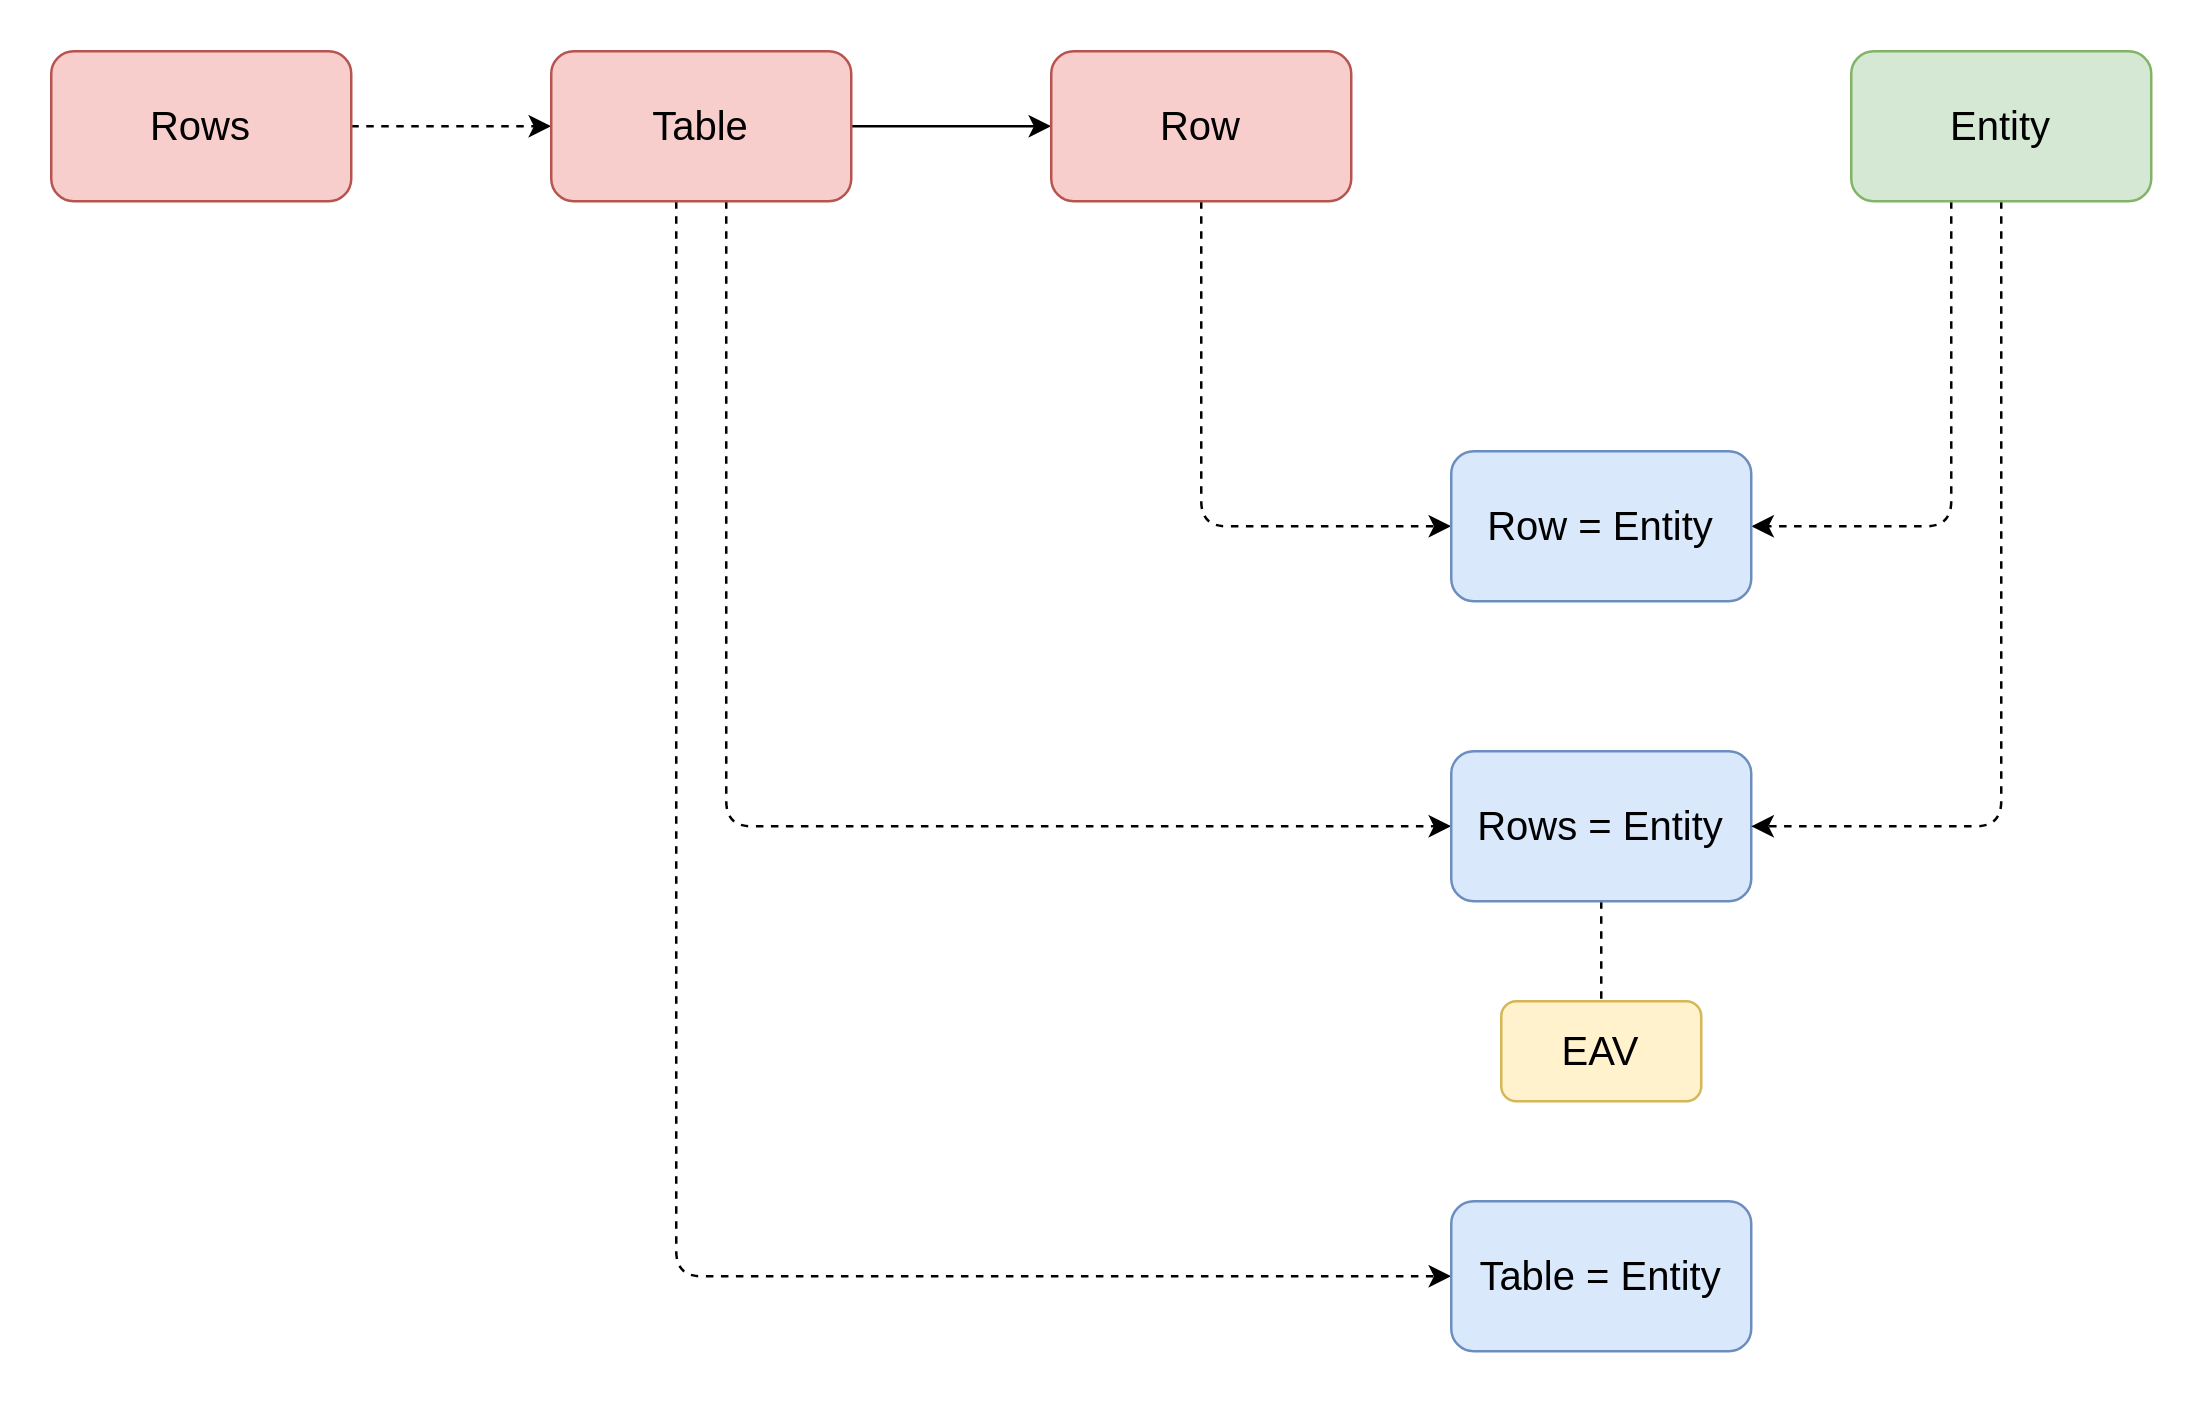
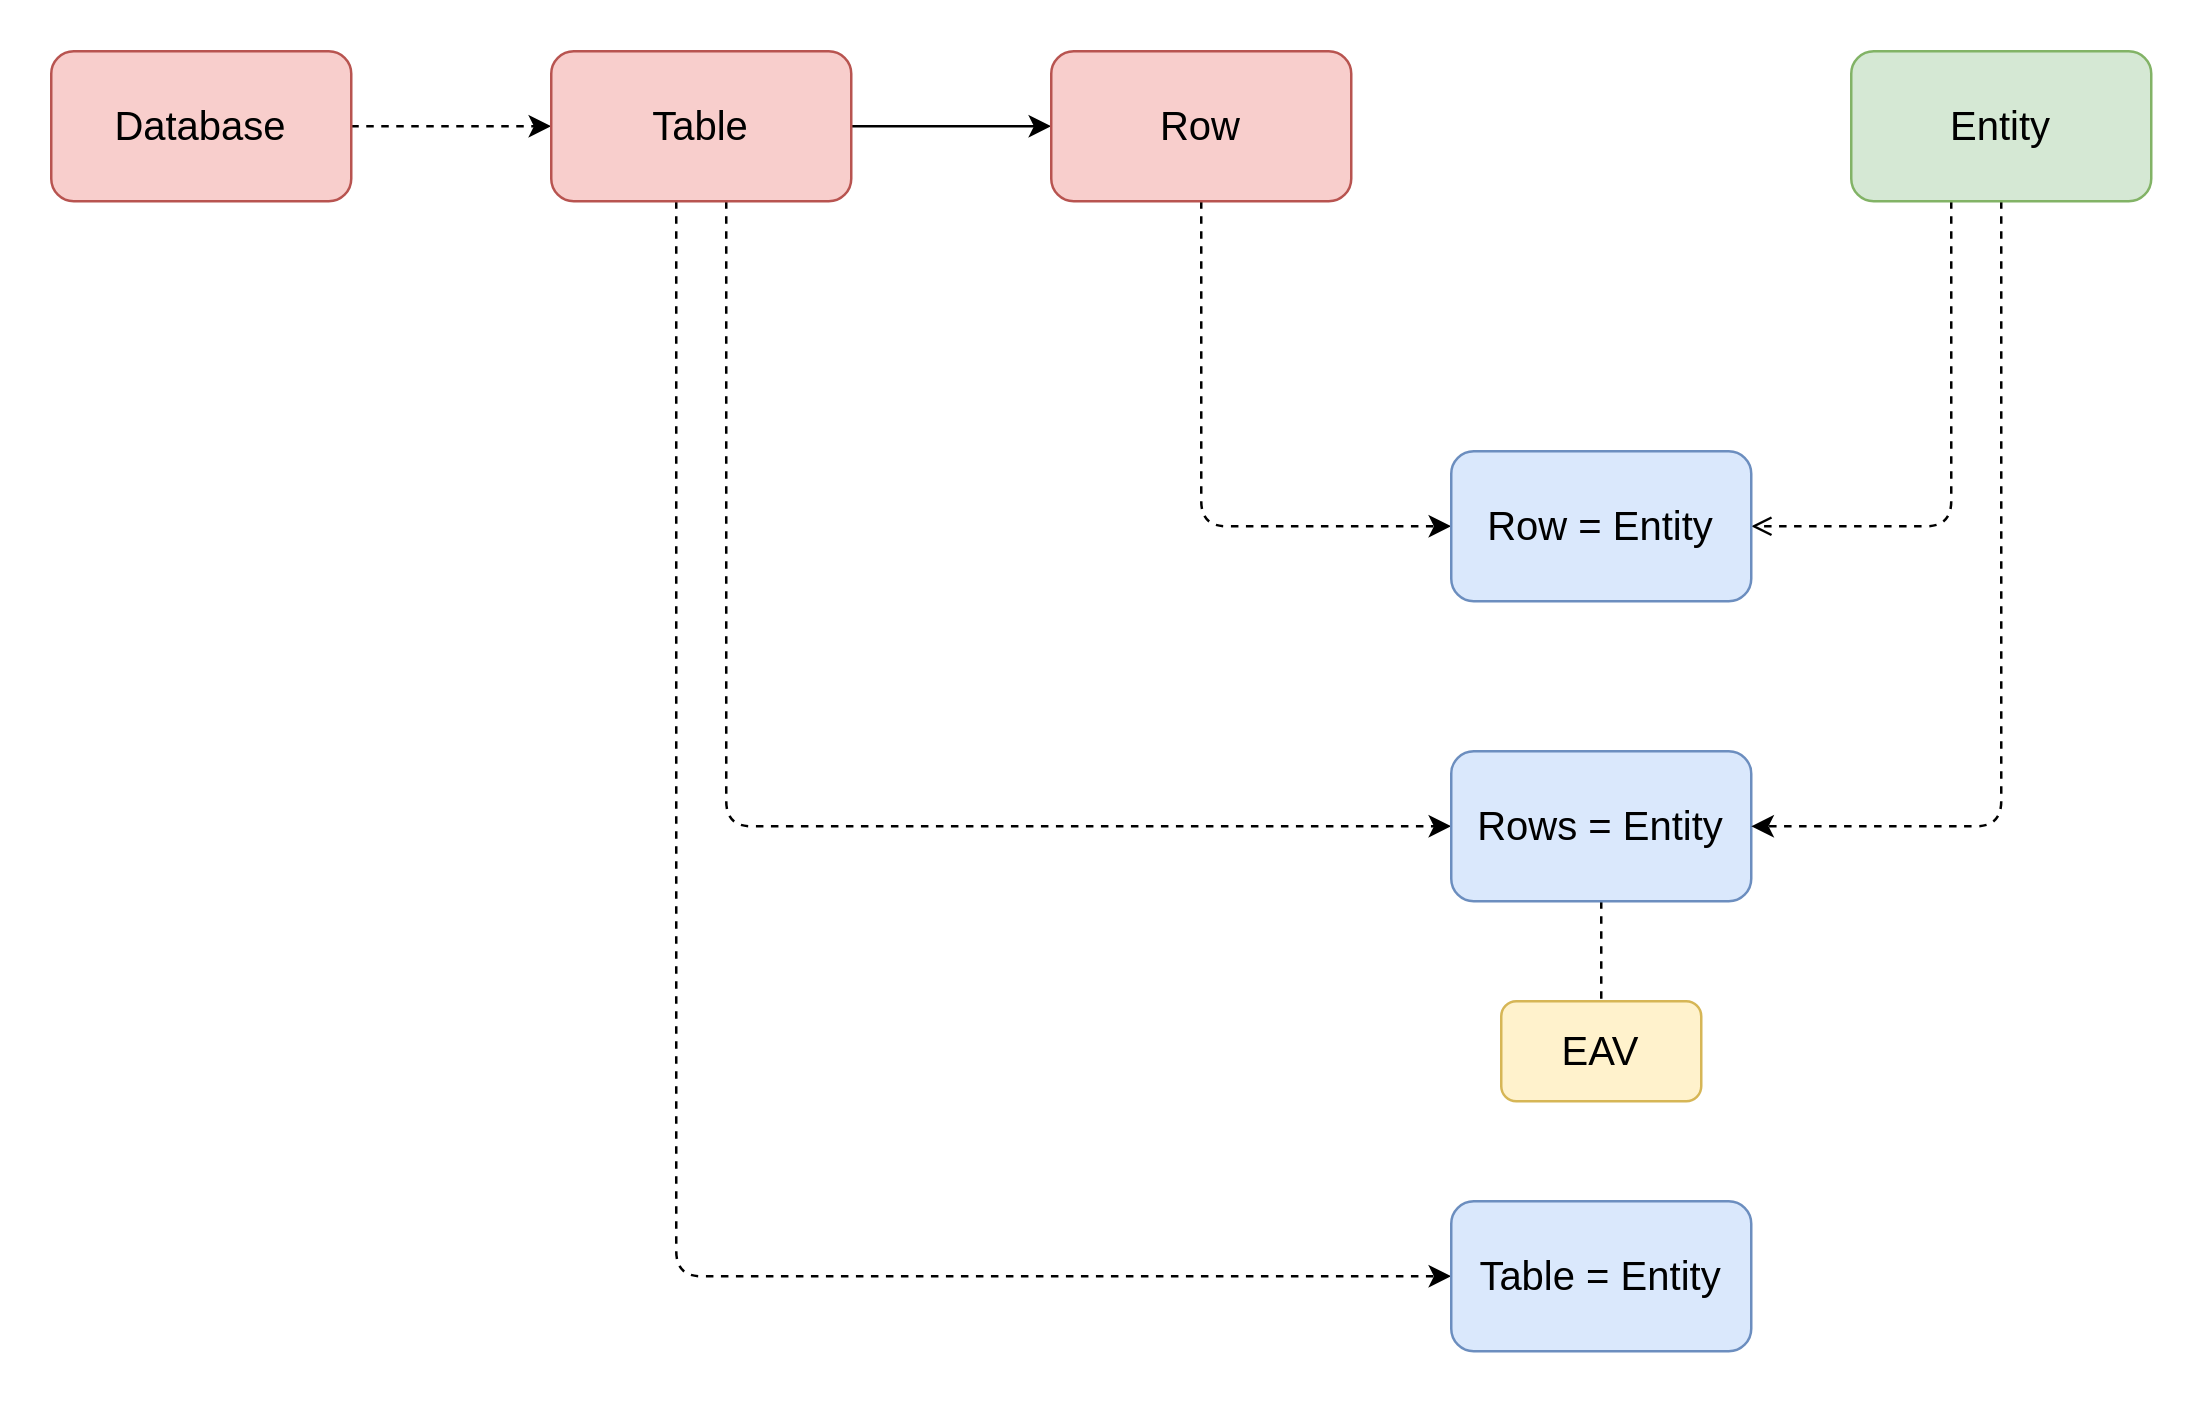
node "Rows": label "Rows" -> "Database"
edge "Entity" -> "Row = Entity": arrowhead classic -> open
